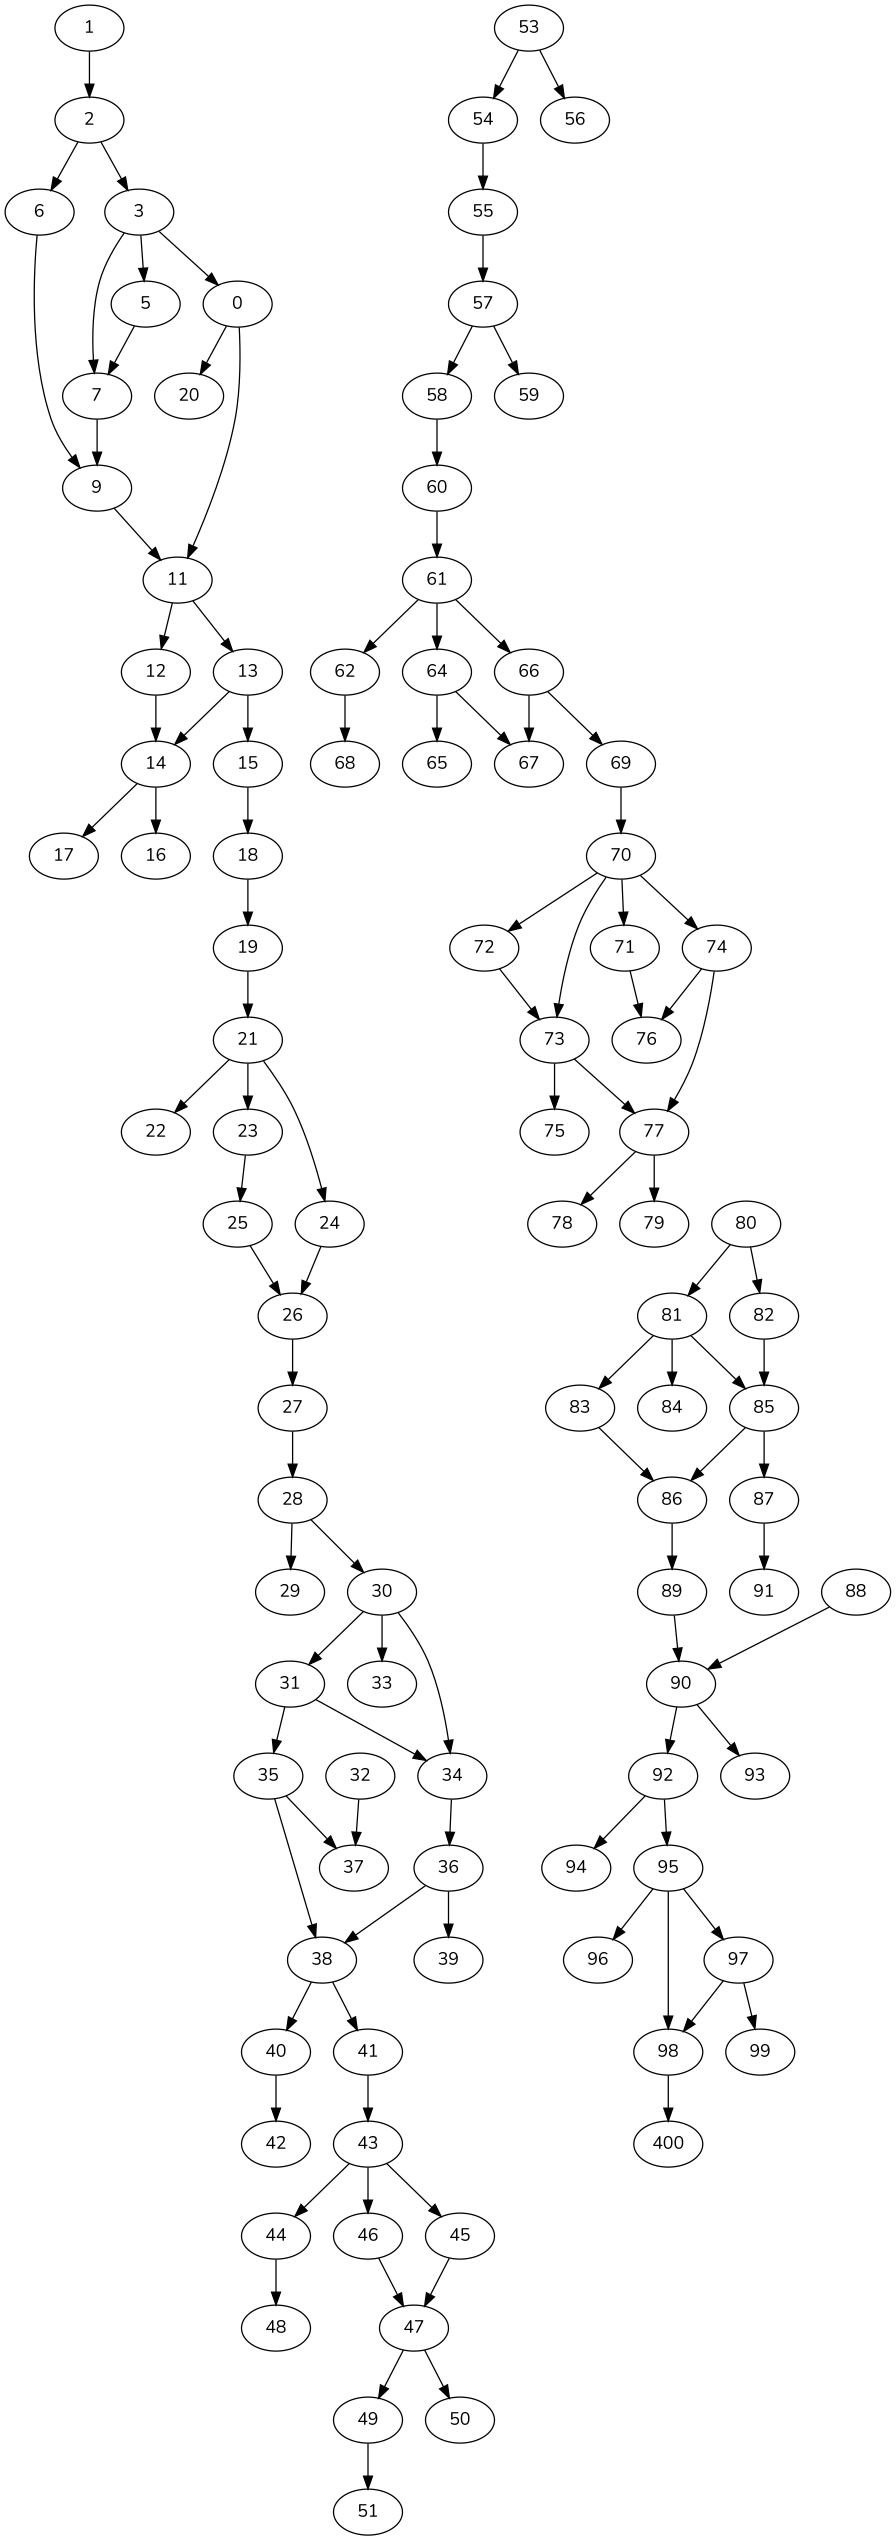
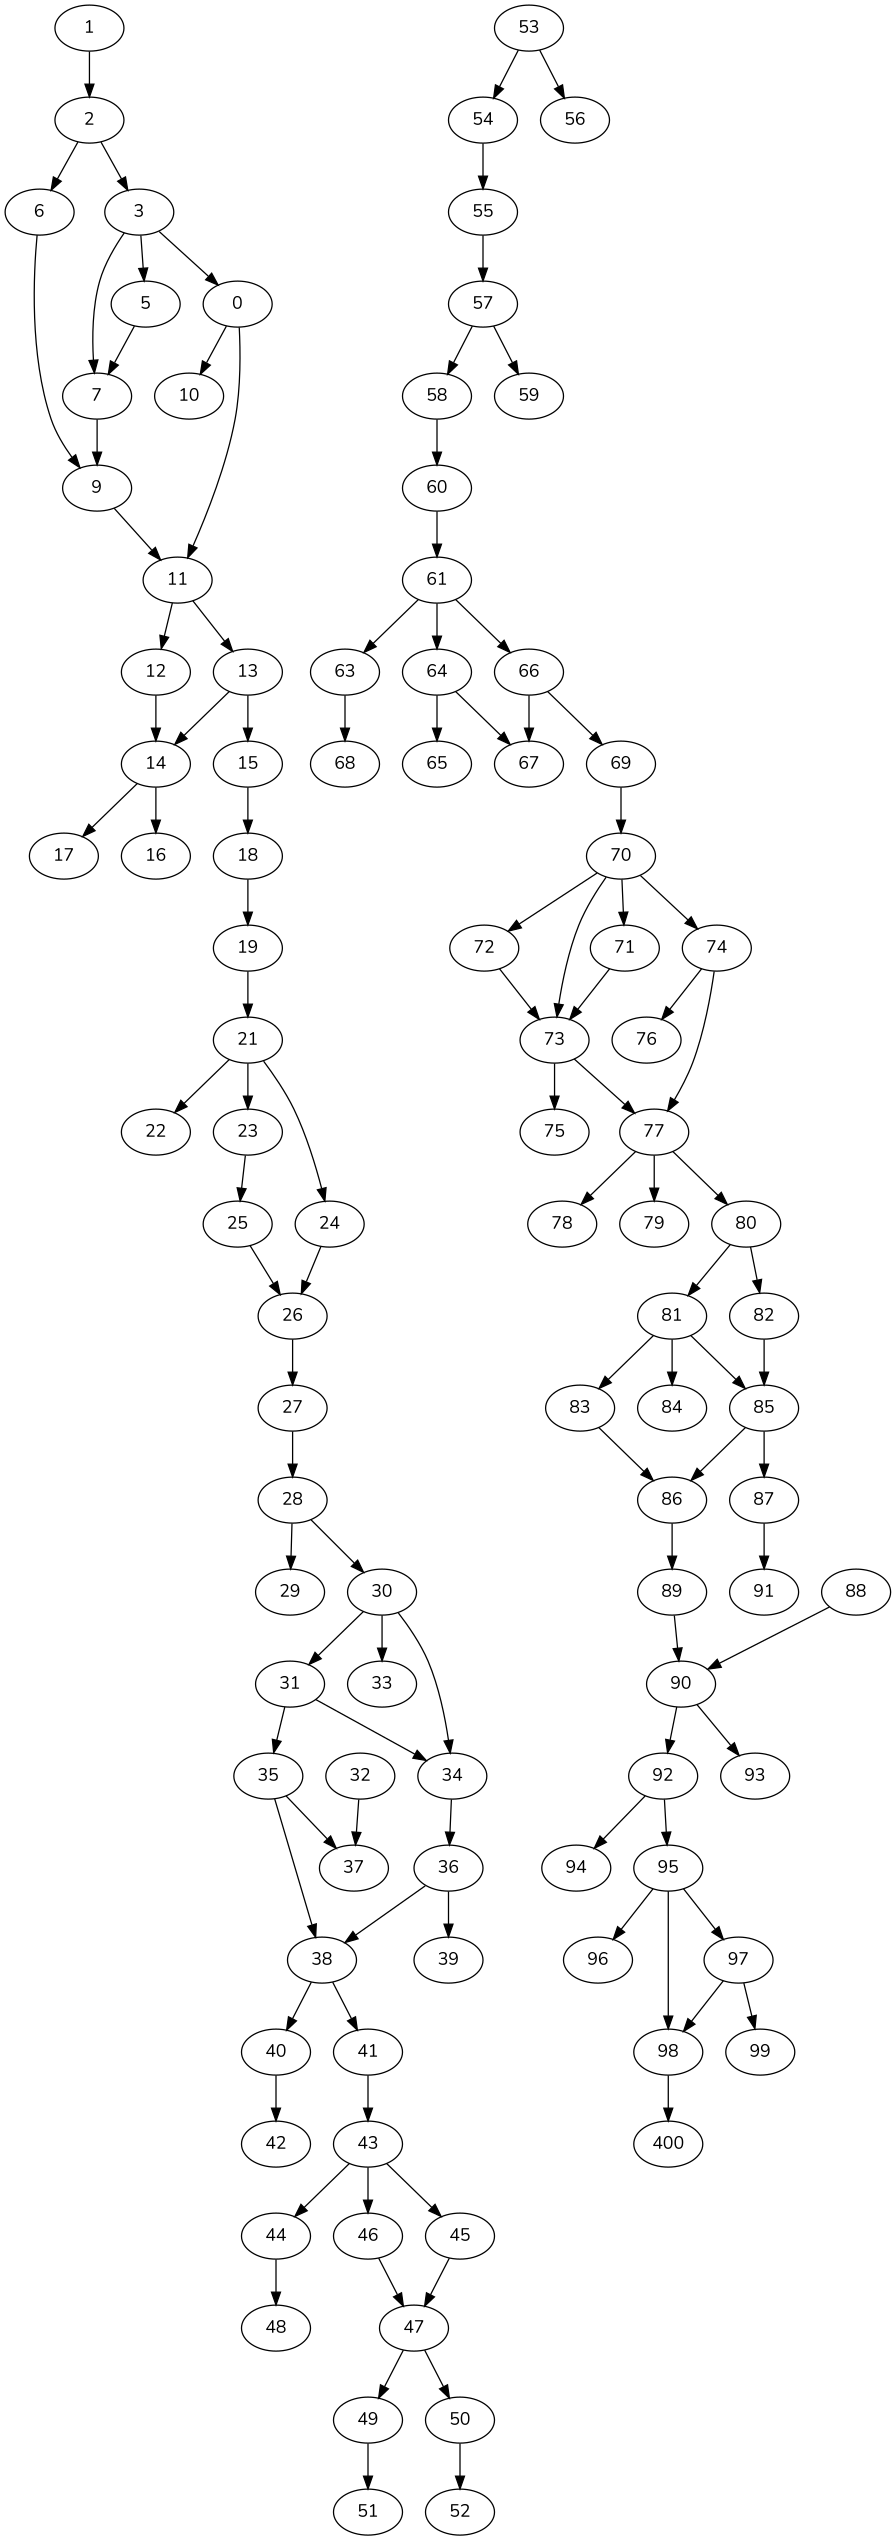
node "20": label "20" -> "10"
node "62": label "62" -> "63"
edge "71" -> "76": now "71" -> "73"
edge "77" -> "80": added
node "52": added
